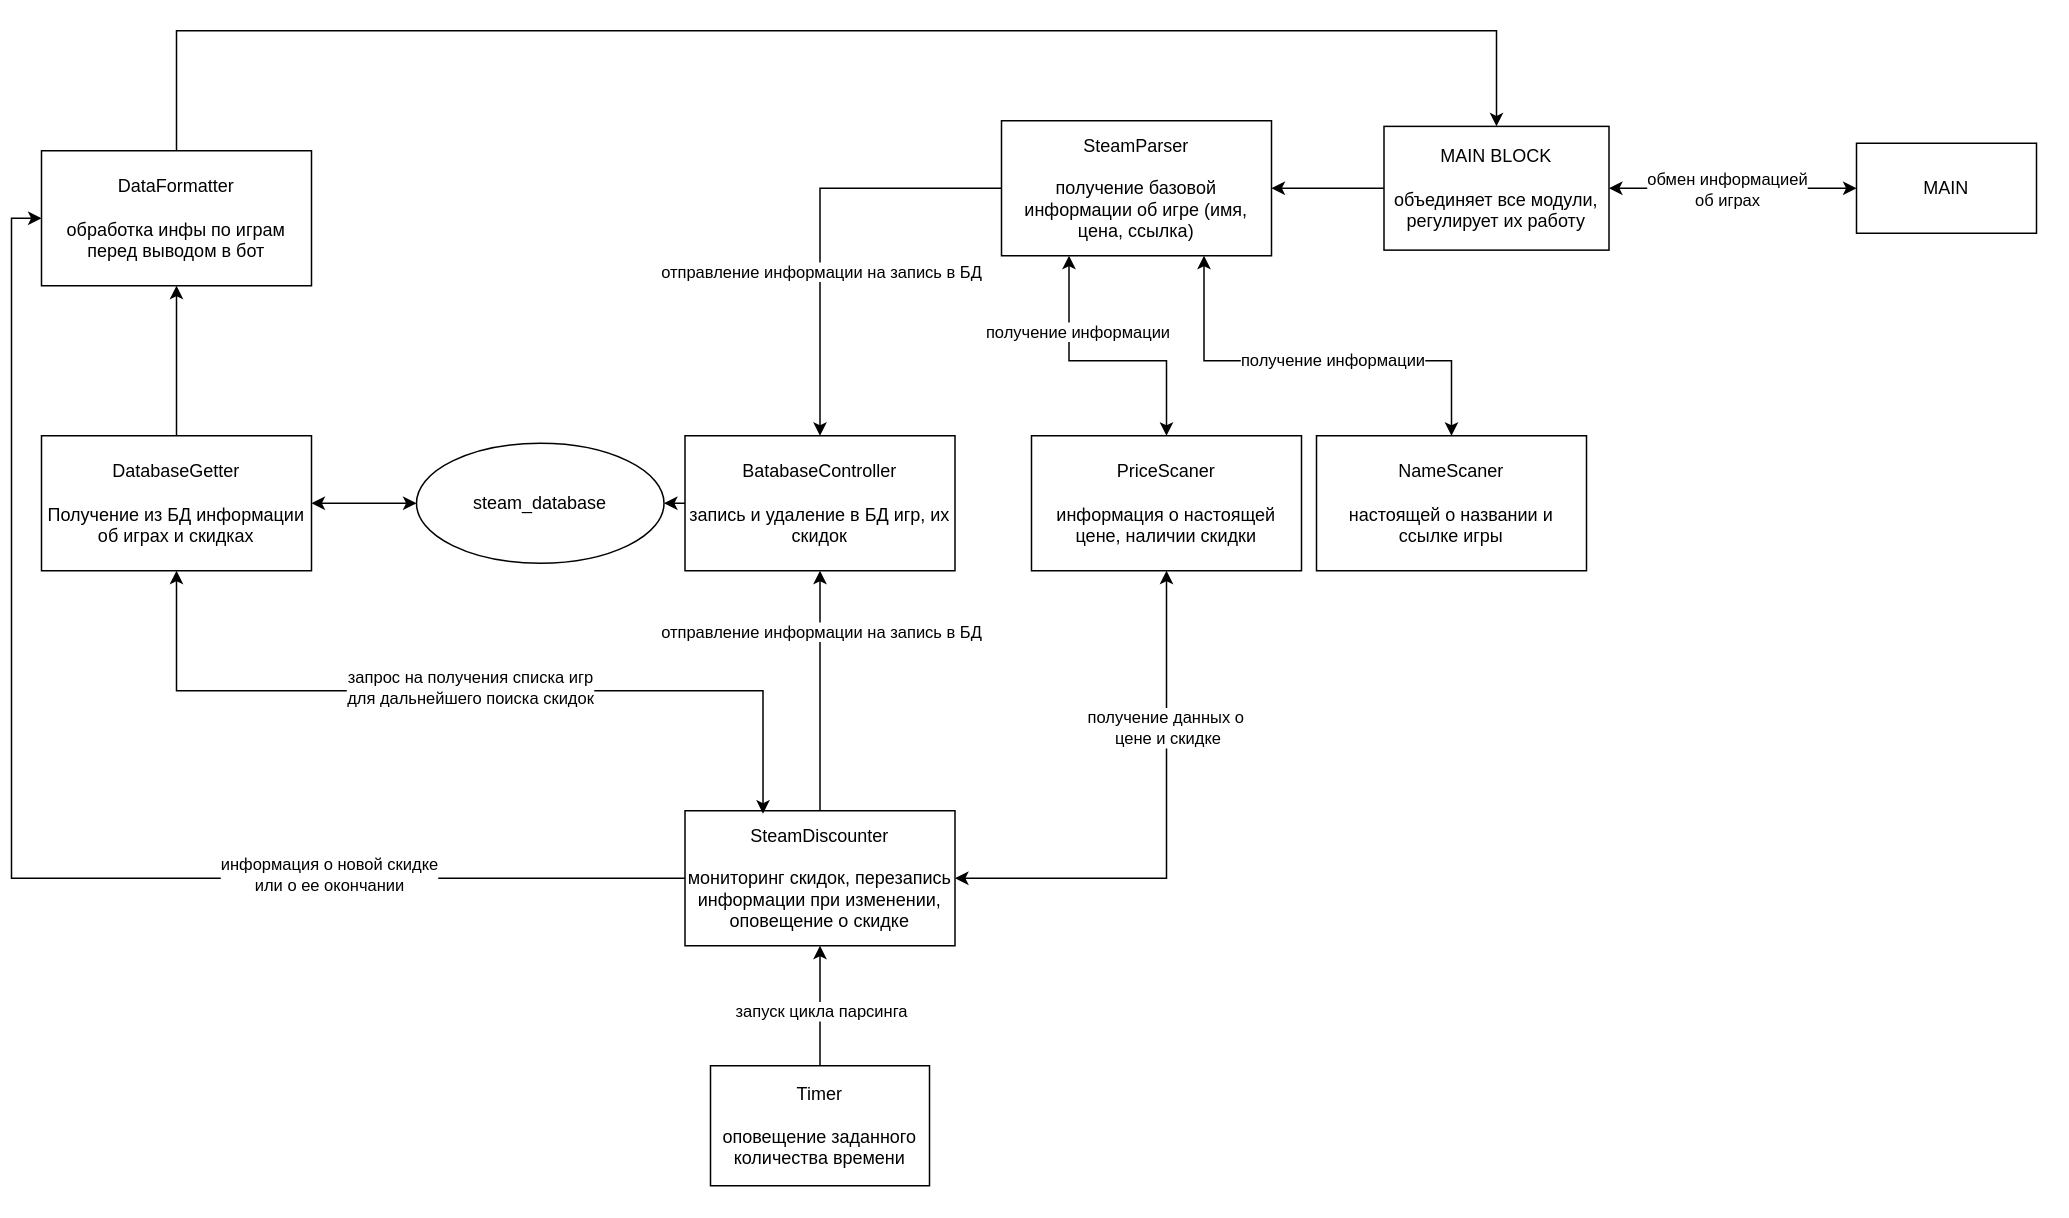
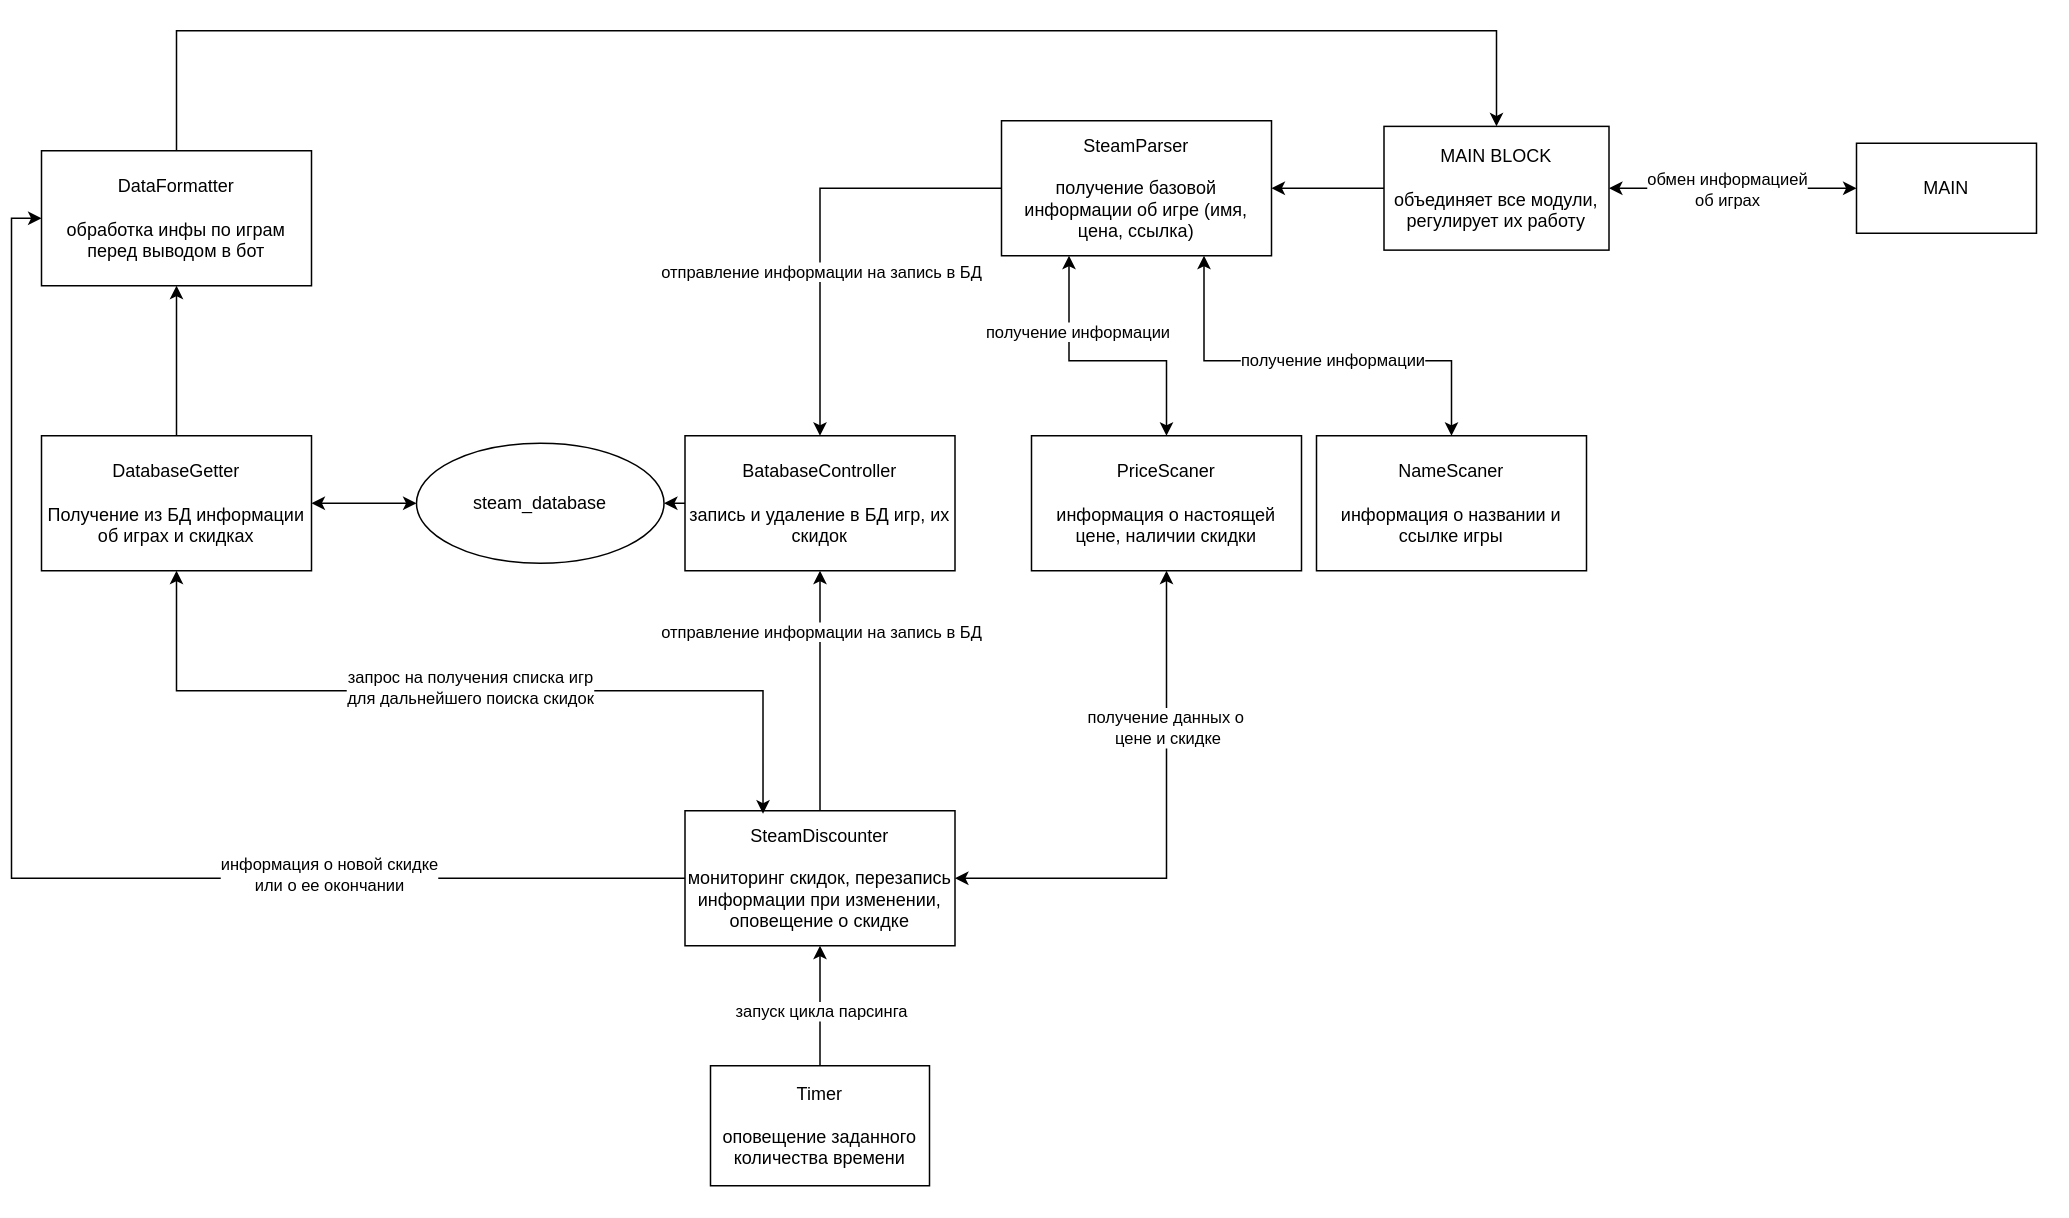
node "NameScaner настоящей о названии и ссылке игры": label "NameScaner настоящей о названии и ссылке игры" -> "NameScaner информация о названии и ссылке игры"
